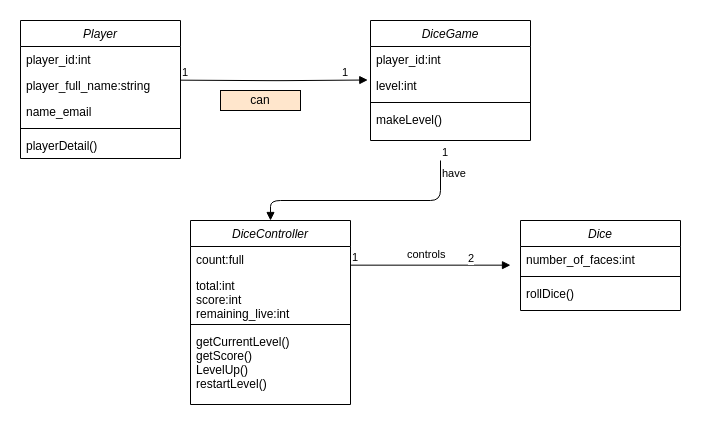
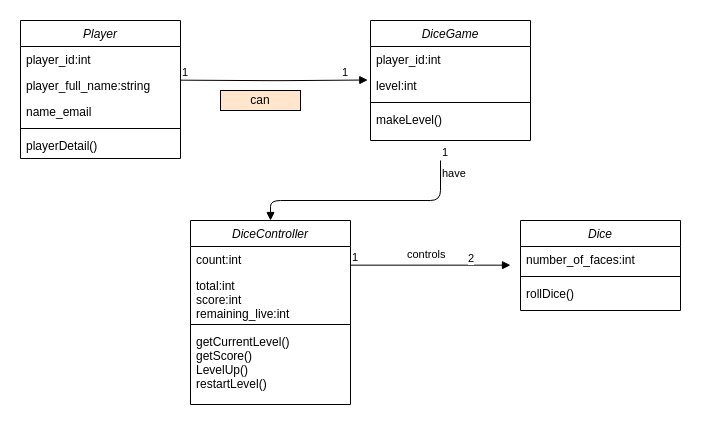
node "count:full": label "count:full" -> "count:int"
